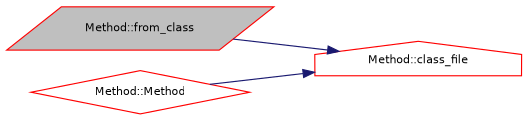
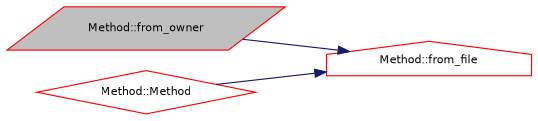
node "Method::from_class": label "Method::from_class" -> "Method::from_owner"
node "Method::class_file": label "Method::class_file" -> "Method::from_file"
